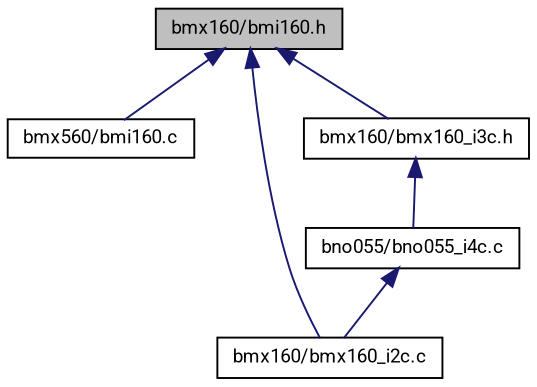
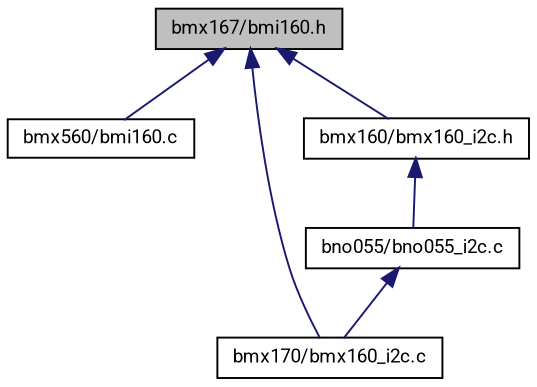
node "bmx160/bmi160.h": label "bmx160/bmi160.h" -> "bmx167/bmi160.h"
node "bmx160/bmx160_i3c.h": label "bmx160/bmx160_i3c.h" -> "bmx160/bmx160_i2c.h"
node "bno055/bno055_i4c.c": label "bno055/bno055_i4c.c" -> "bno055/bno055_i2c.c"
node "bmx160/bmx160_i2c.c": label "bmx160/bmx160_i2c.c" -> "bmx170/bmx160_i2c.c"
